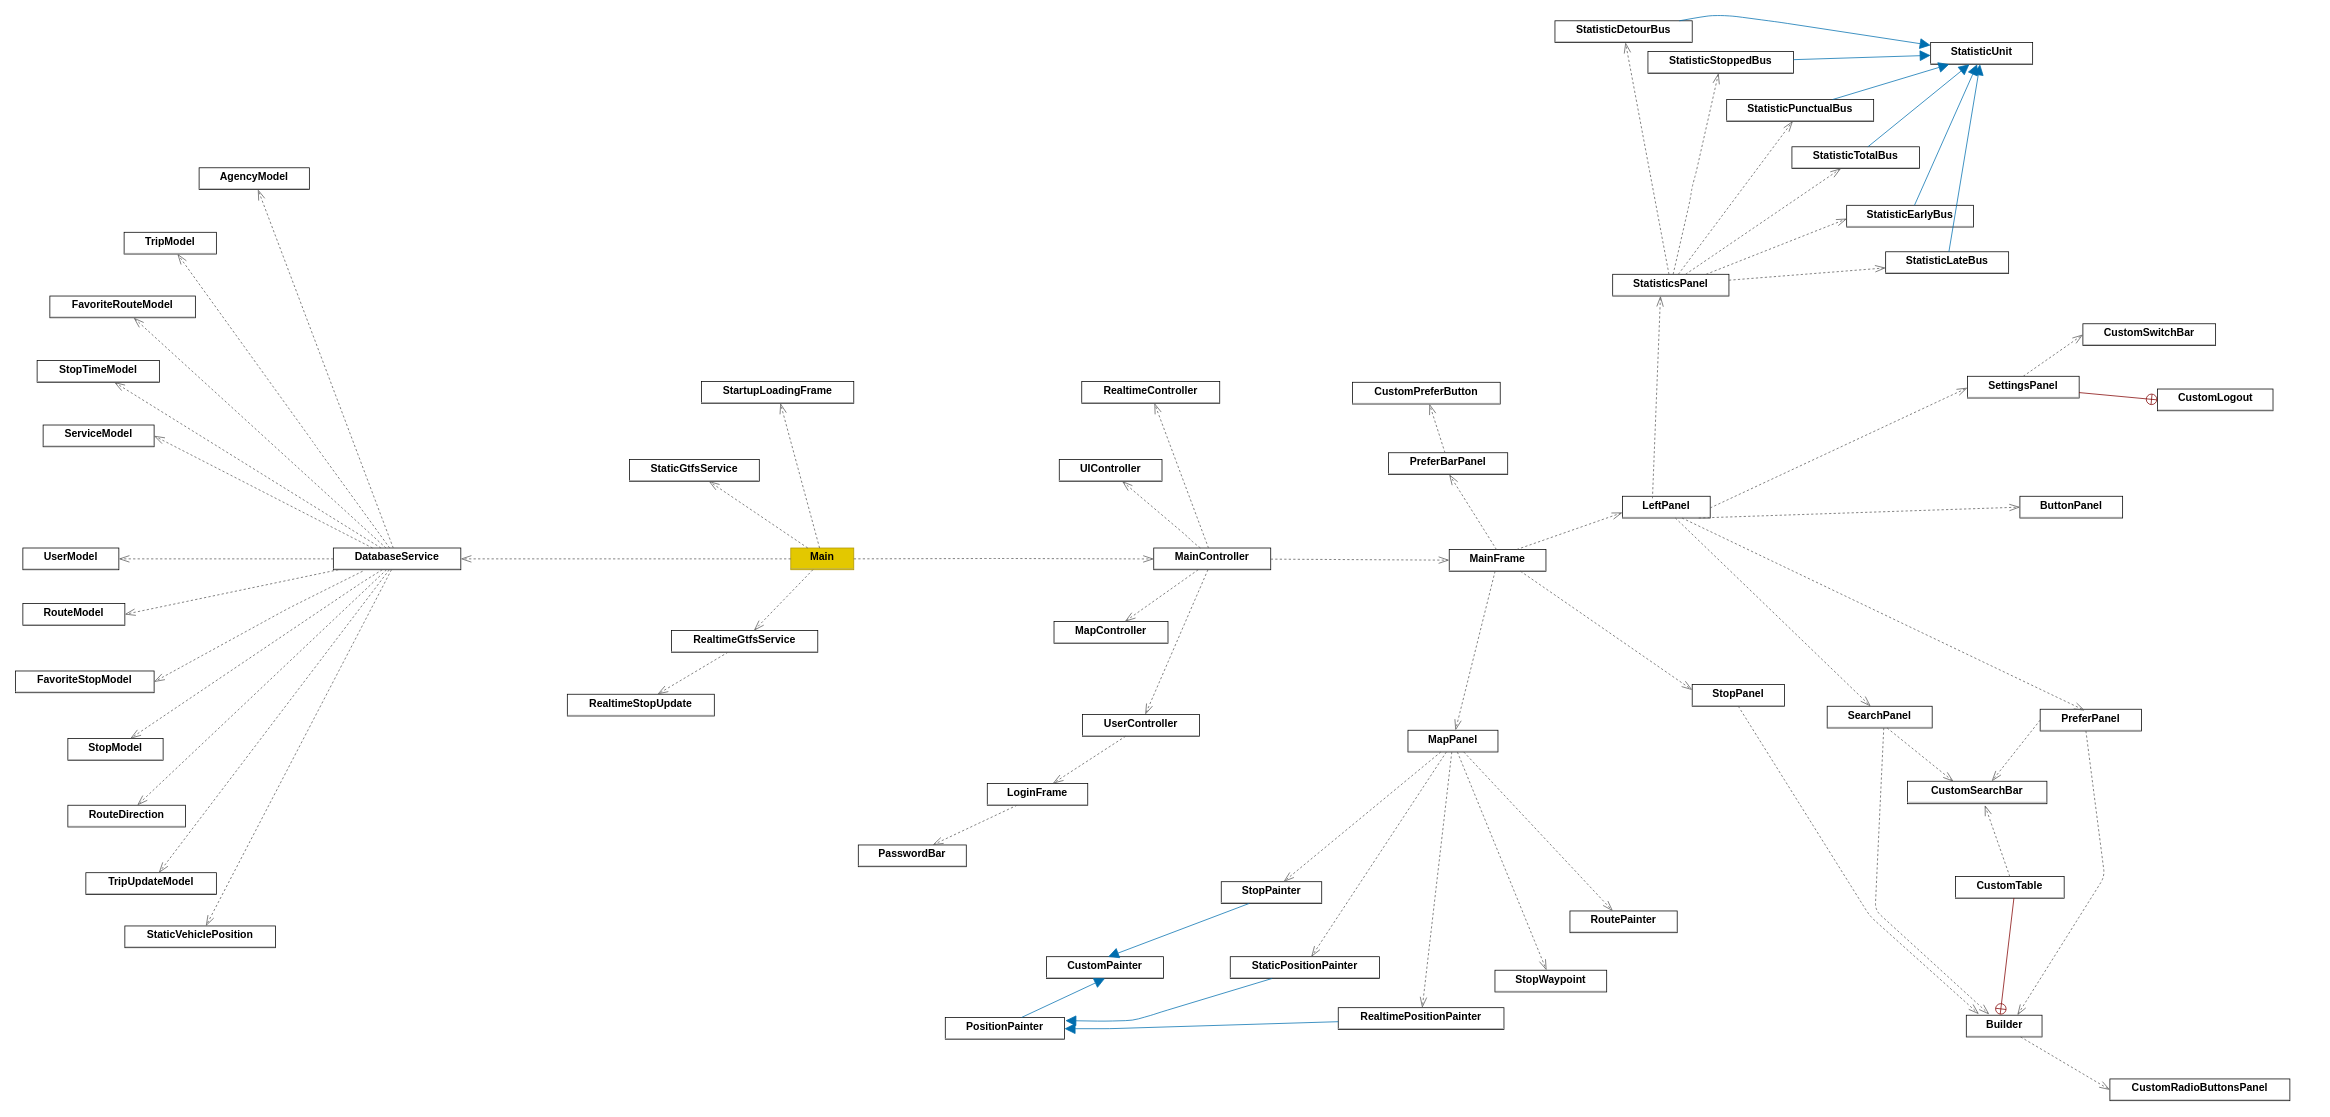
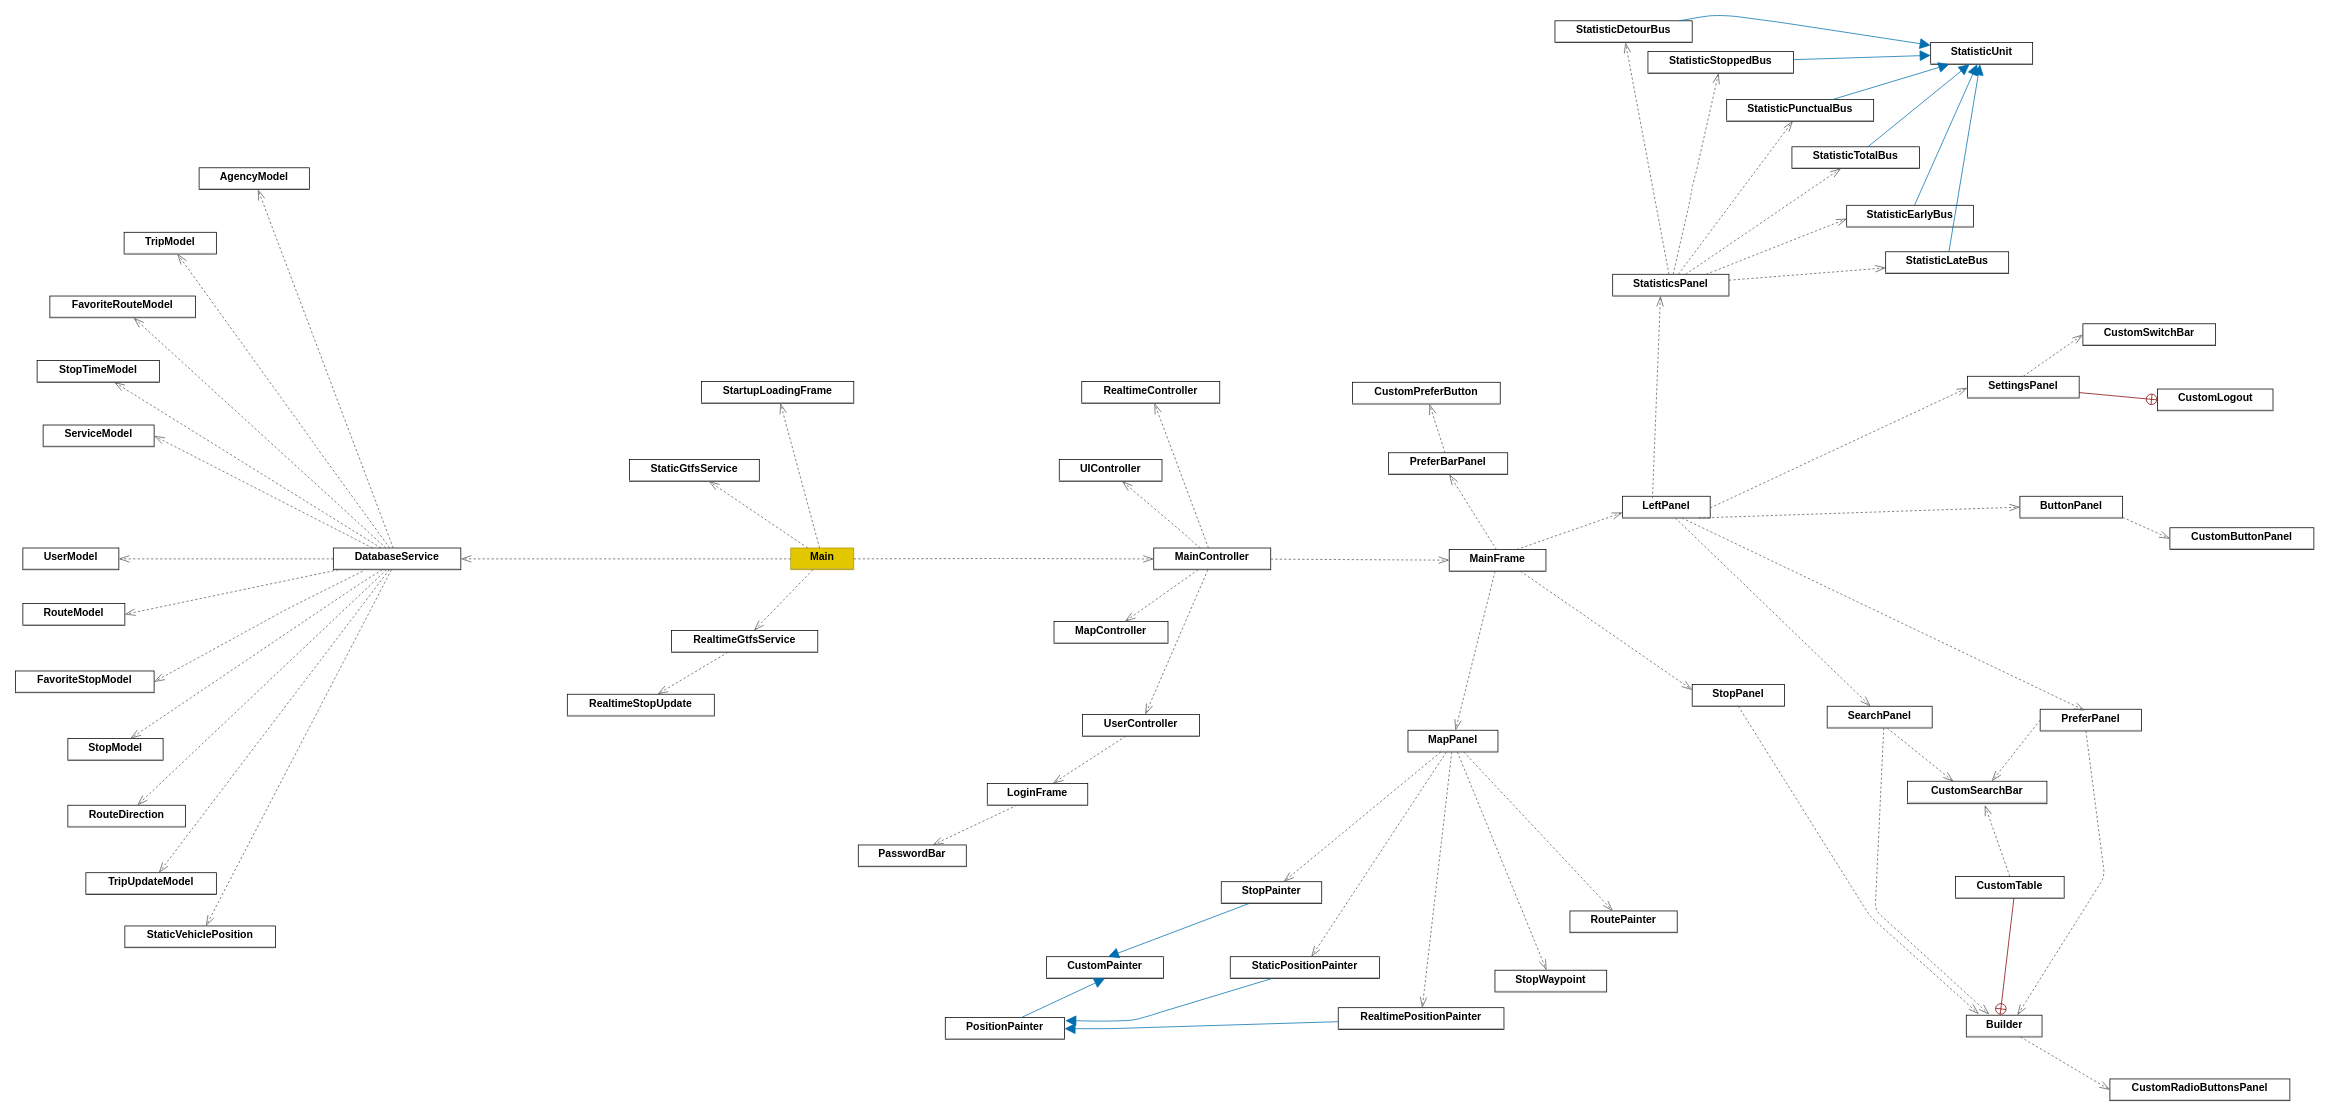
edge "ButtonPanel" -> "CustomButtonPanel": added
node "CustomButtonPanel": added
